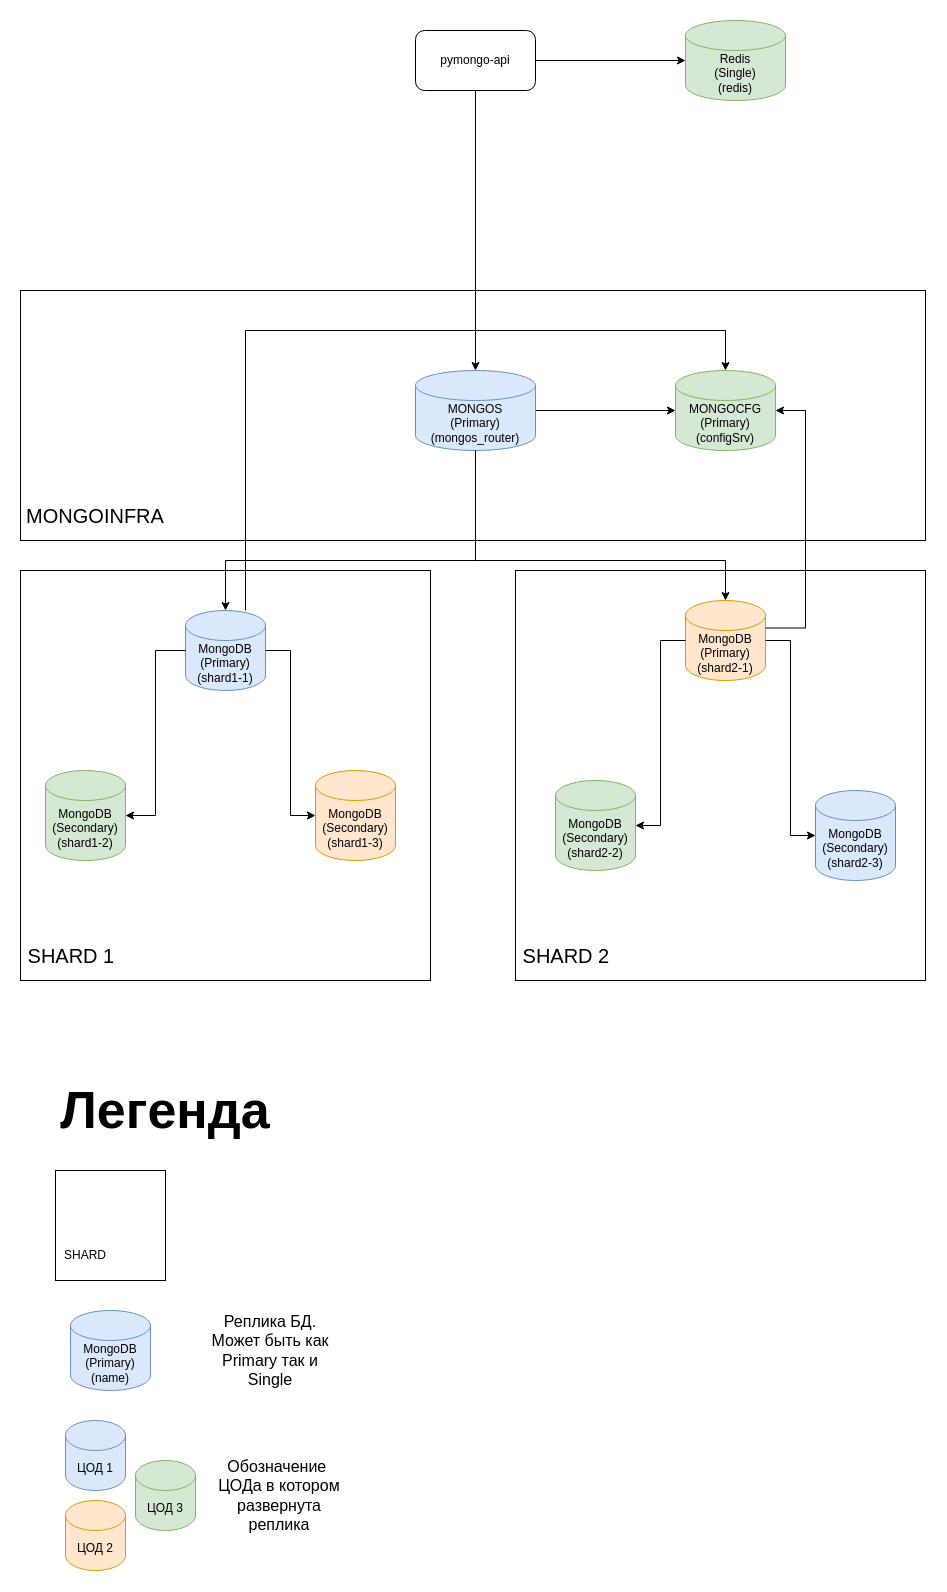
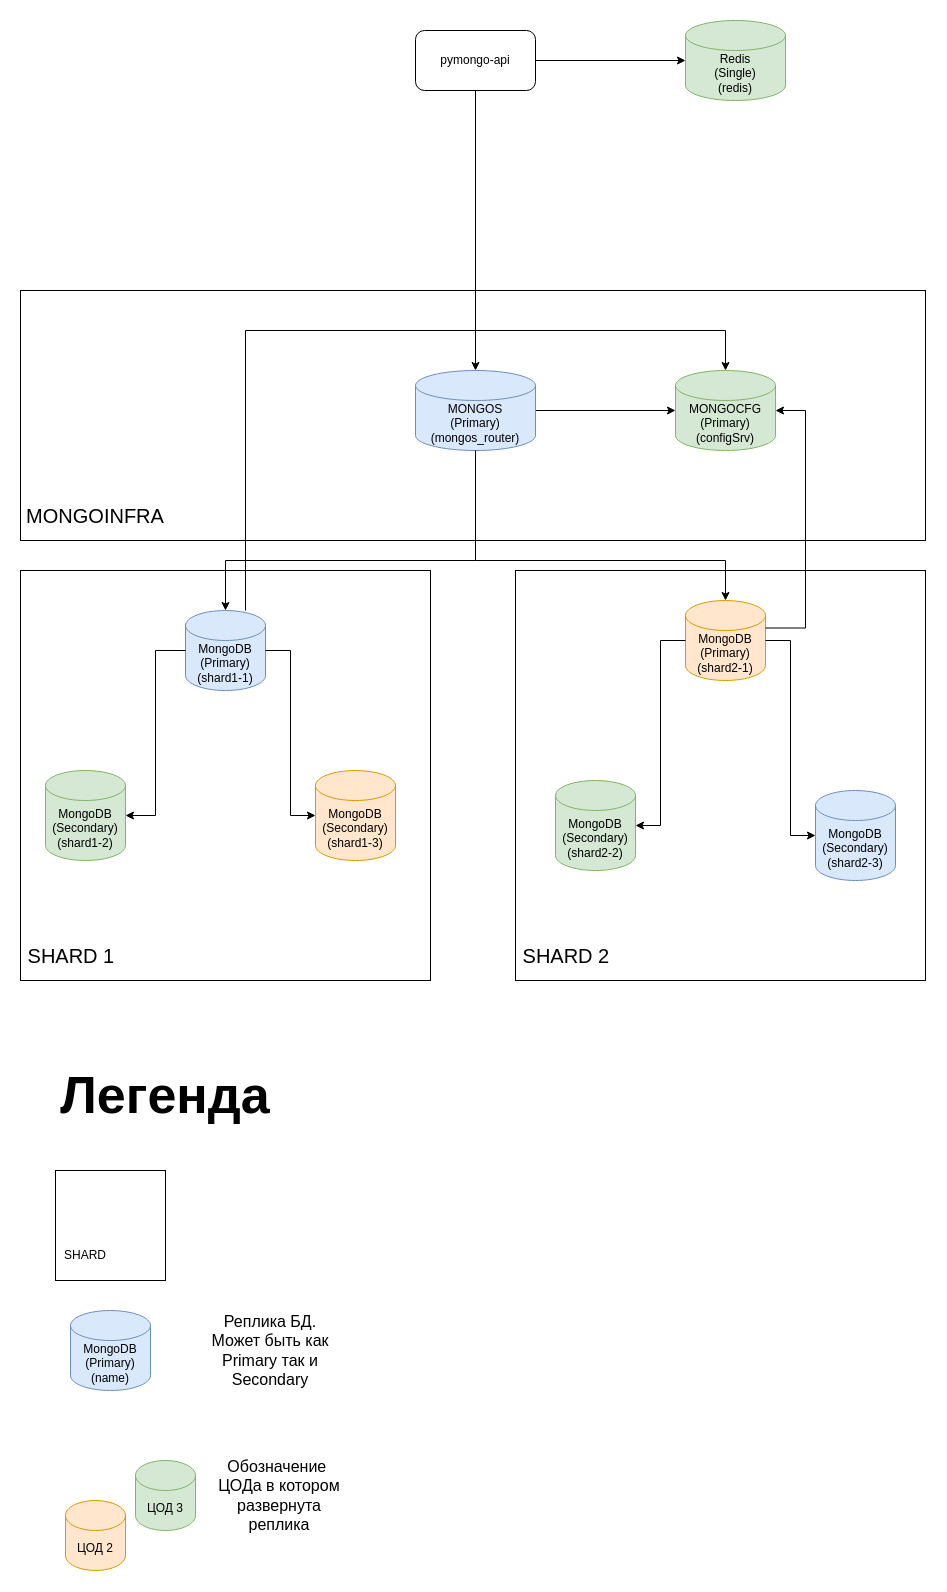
node "Легенда": moved (166, 1111) -> (166, 1096)
node "Реплика БД. Может быть как Primary так и Single": label "Реплика БД. Может быть как Primary так и Single" -> "Реплика БД. Может быть как Primary так и Secondary"
node "ЦОД 1": removed
